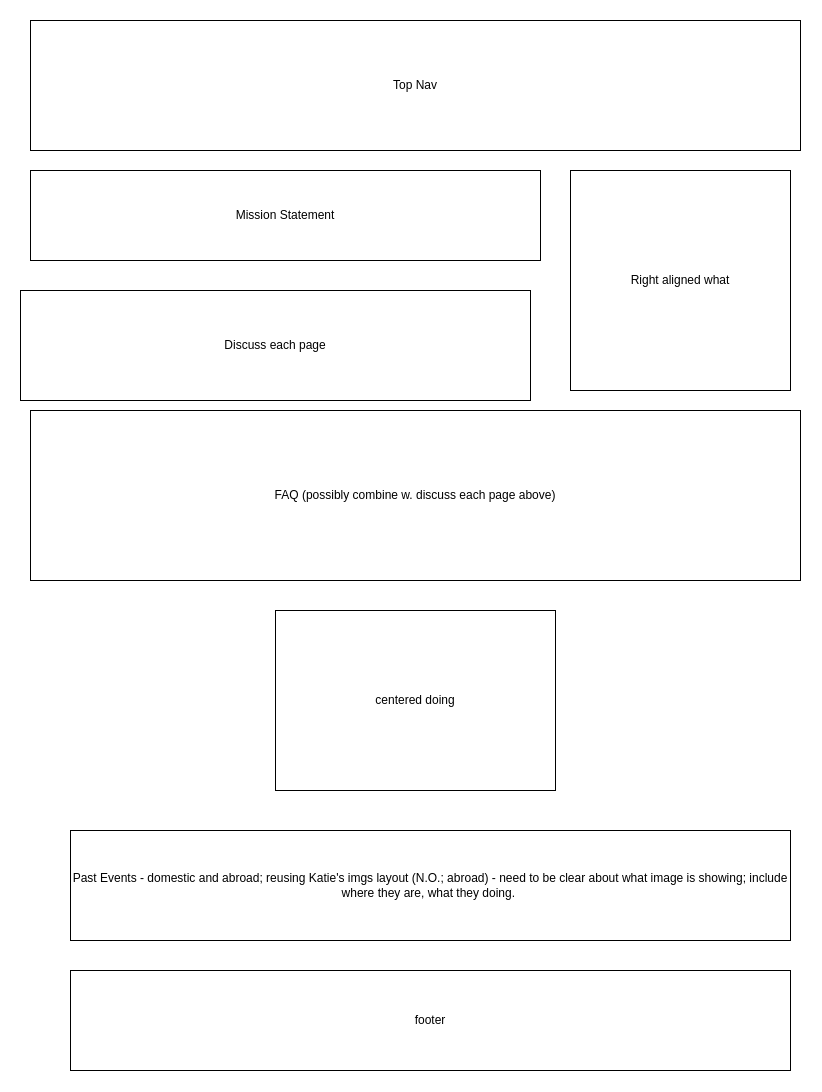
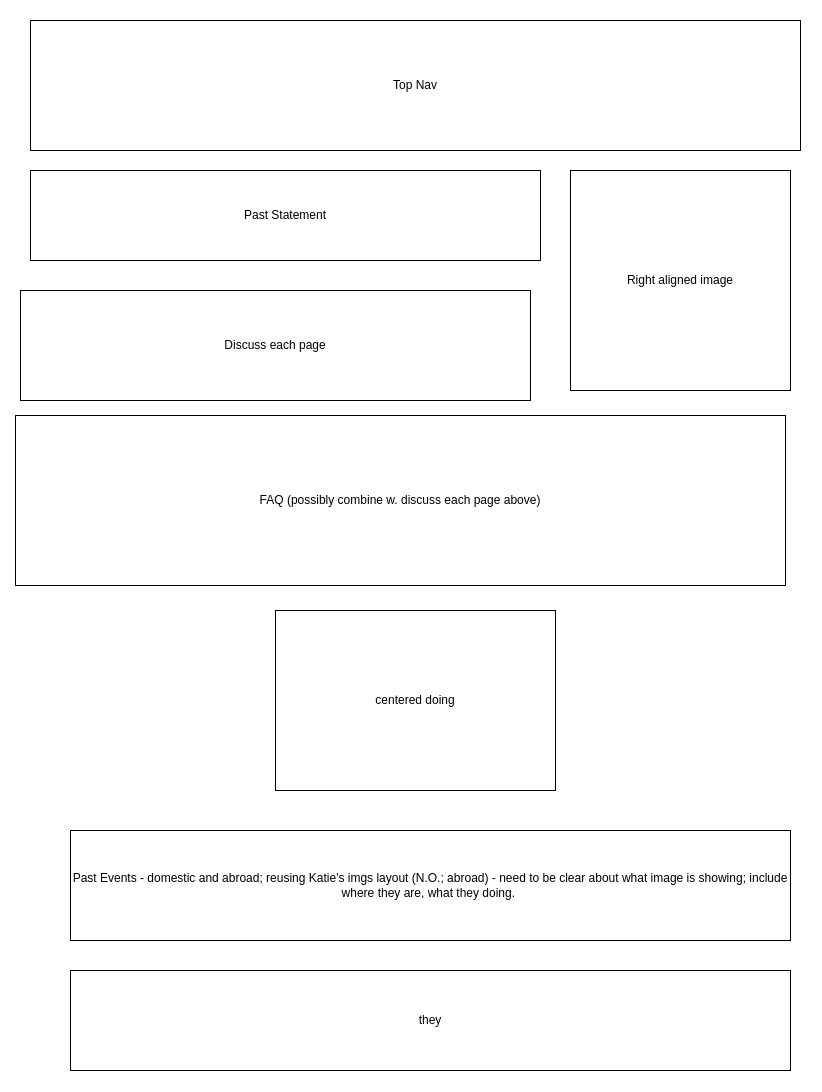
node "Mission Statement": label "Mission Statement" -> "Past Statement"
node "Right aligned what": label "Right aligned what" -> "Right aligned image"
node "FAQ (possibly combine w. discuss each page above)": moved (416, 496) -> (401, 501)
node "footer": label "footer" -> "they"
